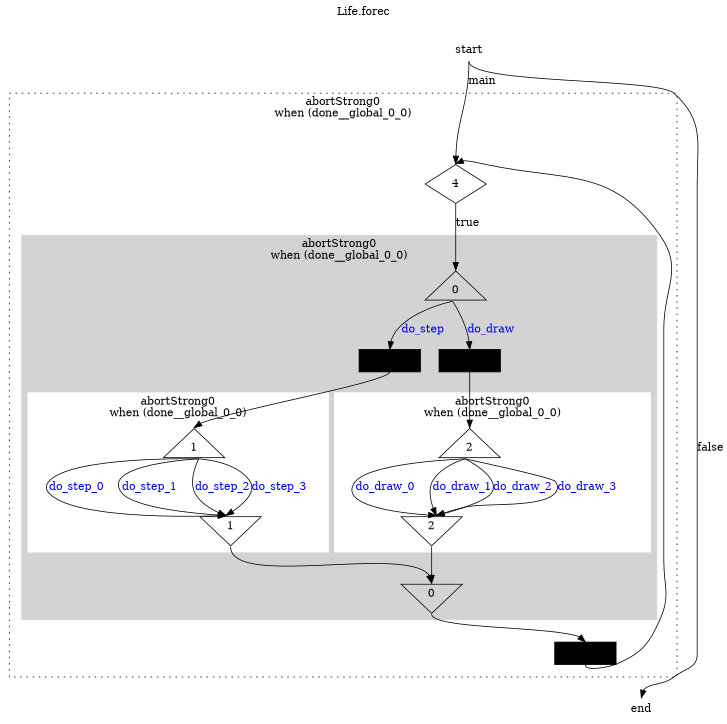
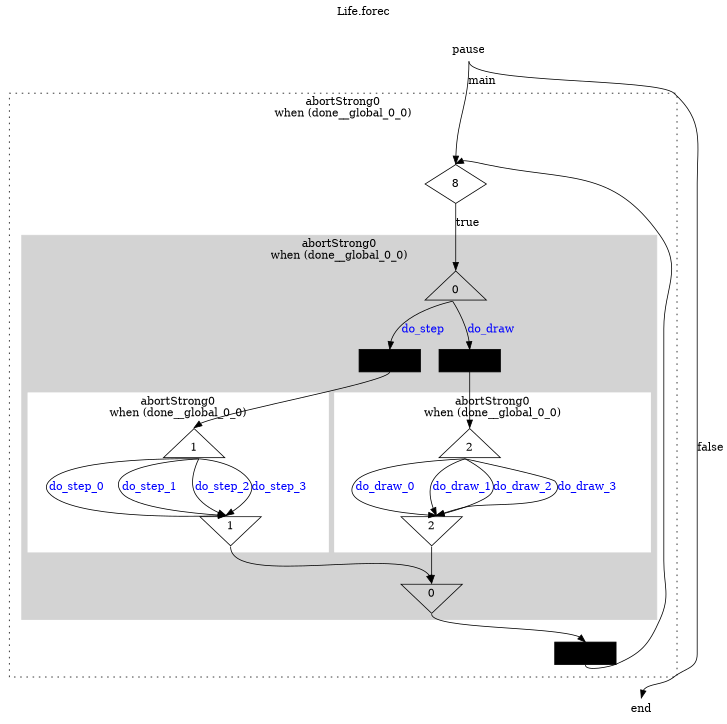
node "start": label "start" -> "pause"
node "4": label "4" -> "8"
